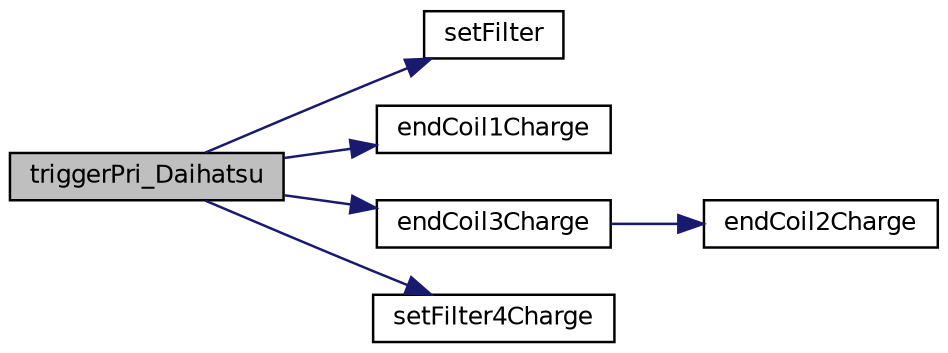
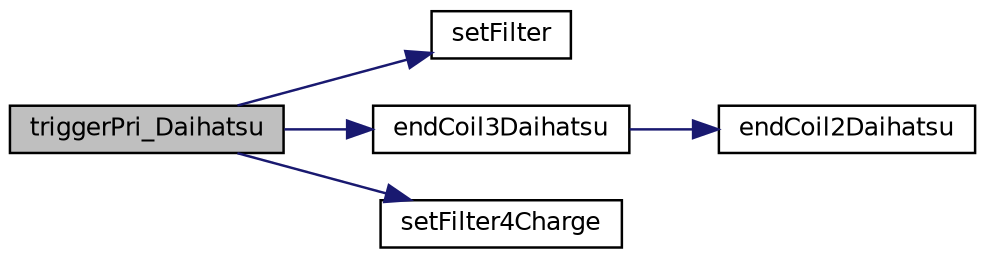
node "endCoil1Charge": removed
node "endCoil3Charge": label "endCoil3Charge" -> "endCoil3Daihatsu"
node "endCoil2Charge": label "endCoil2Charge" -> "endCoil2Daihatsu"
